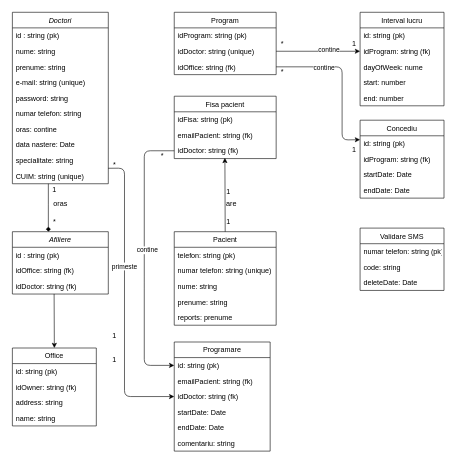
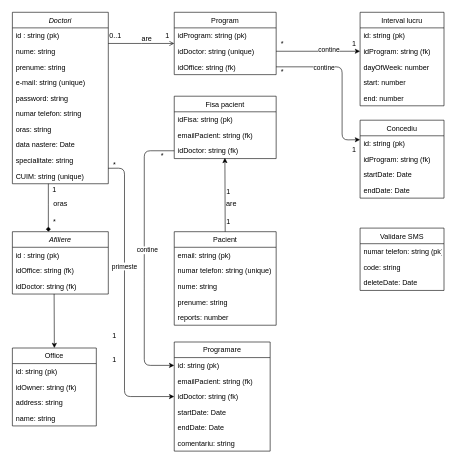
edge "Doctori" -> "Program": added, labels "0..1", "are", "1"
node "dayOfWeek: nume": label "dayOfWeek: nume" -> "dayOfWeek: number"
node "oras: contine": label "oras: contine" -> "oras: string"
node "telefon: string (pk)": label "telefon: string (pk)" -> "email: string (pk)"
node "reports: prenume": label "reports: prenume" -> "reports: number"
